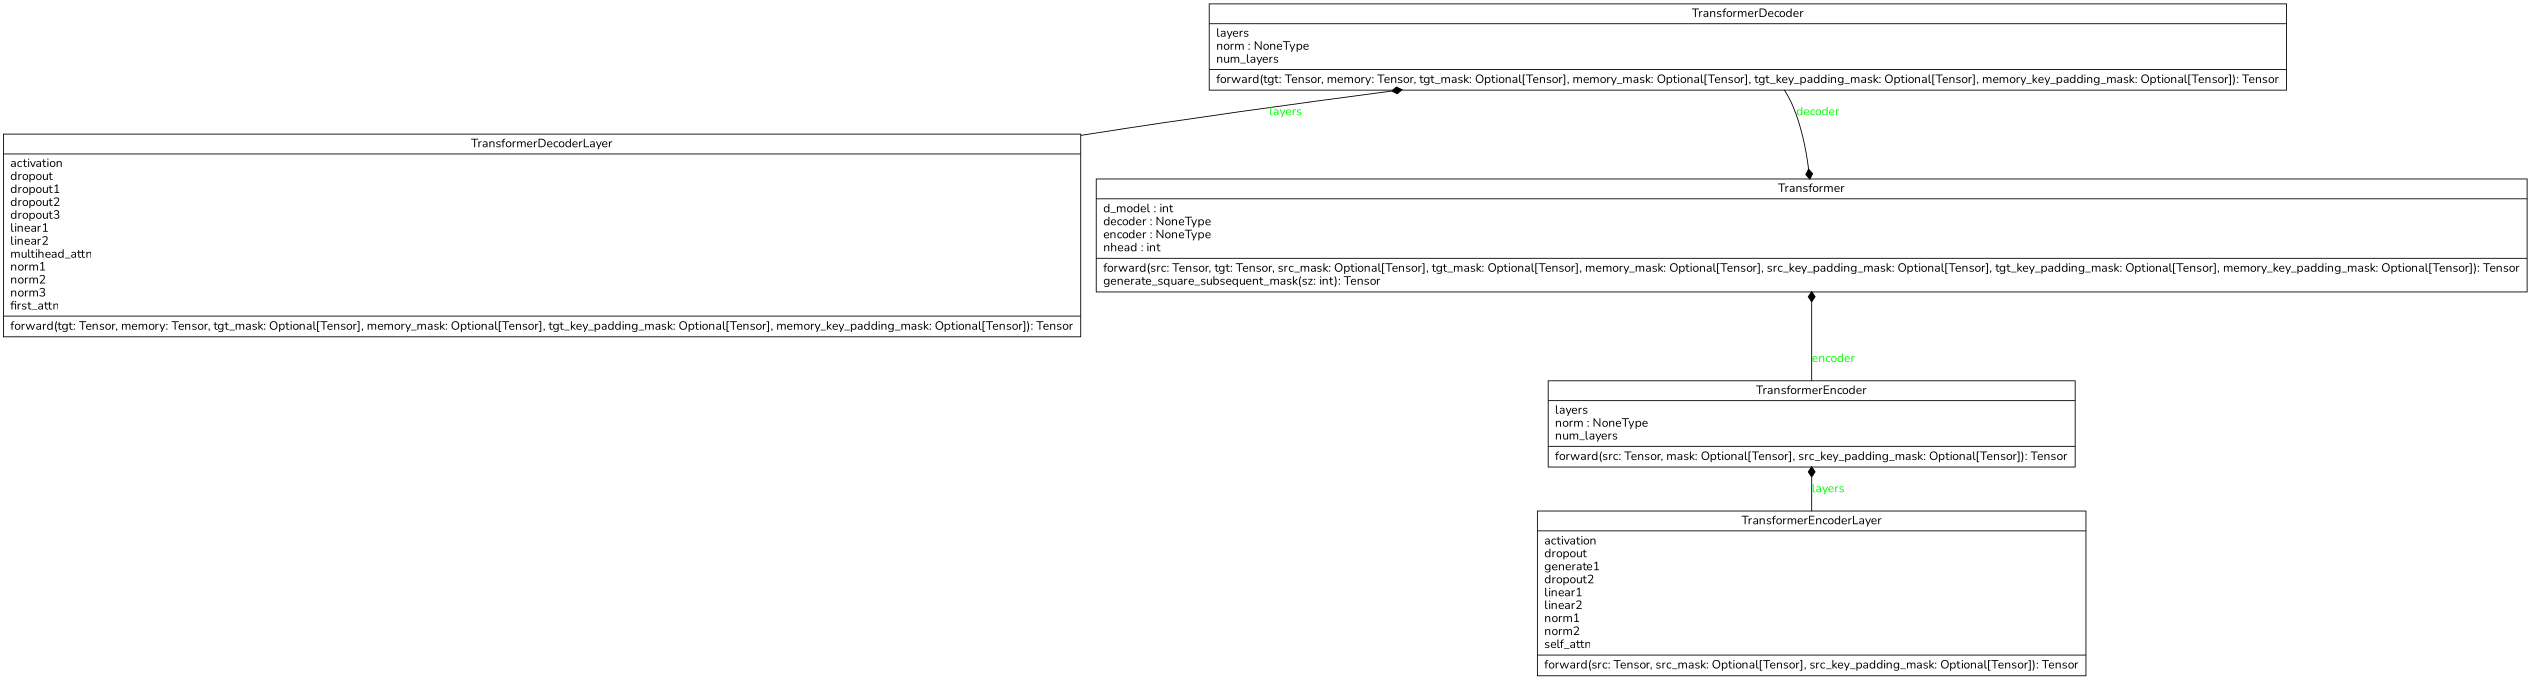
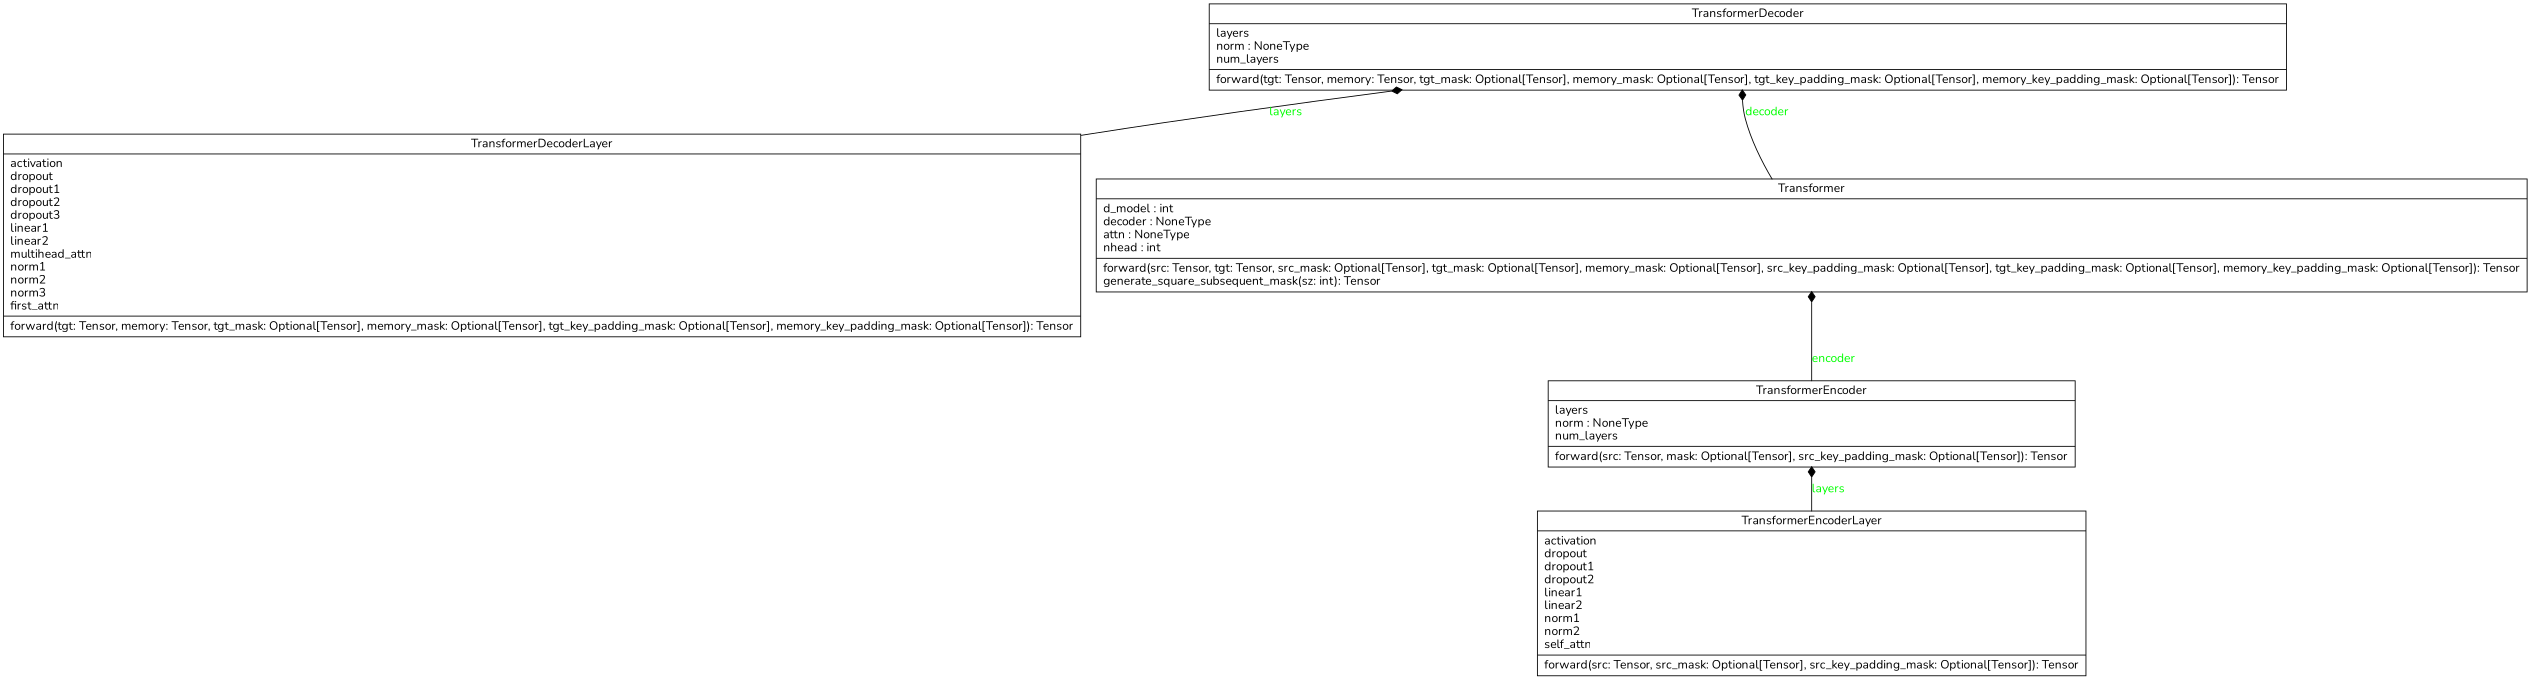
edge "TransformerDecoder" -> "Transformer": reversed
node "Transformer": text "encoder : NoneType" -> "attn : NoneType"
node "TransformerEncoderLayer": text "generate1" -> "dropout1"
